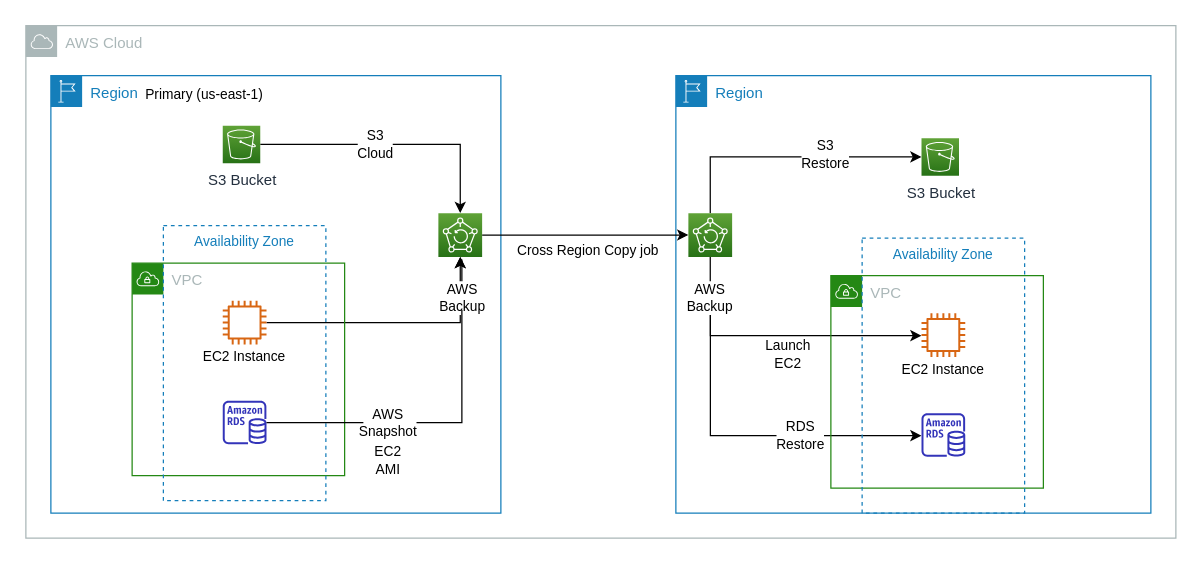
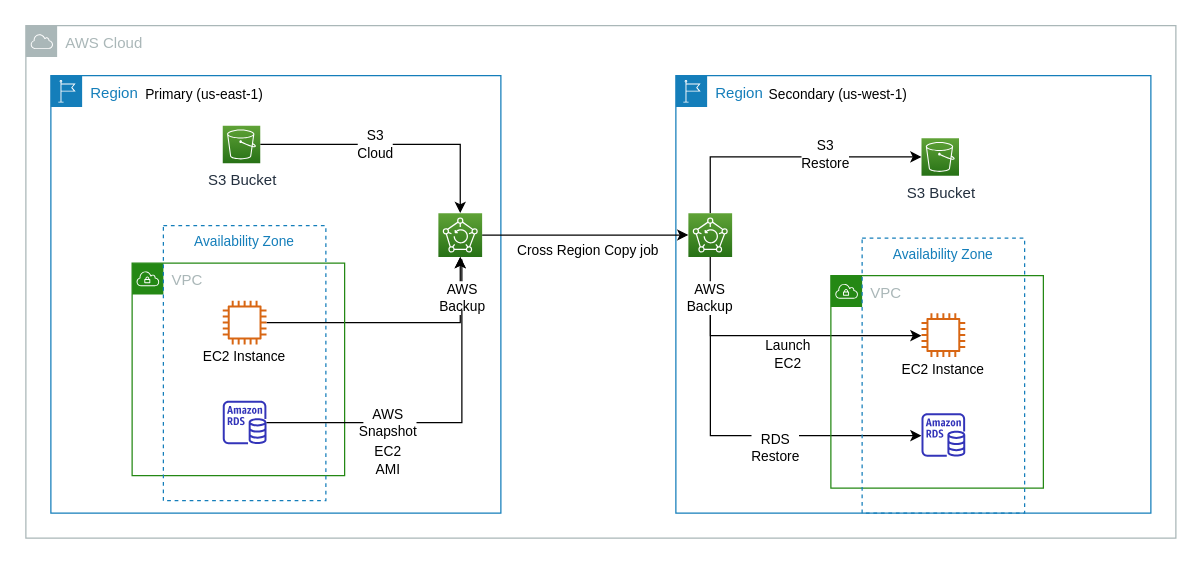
node "Secondary (us-west-1)": added
node "RDS Restore": moved (801, 435) -> (776, 448)
